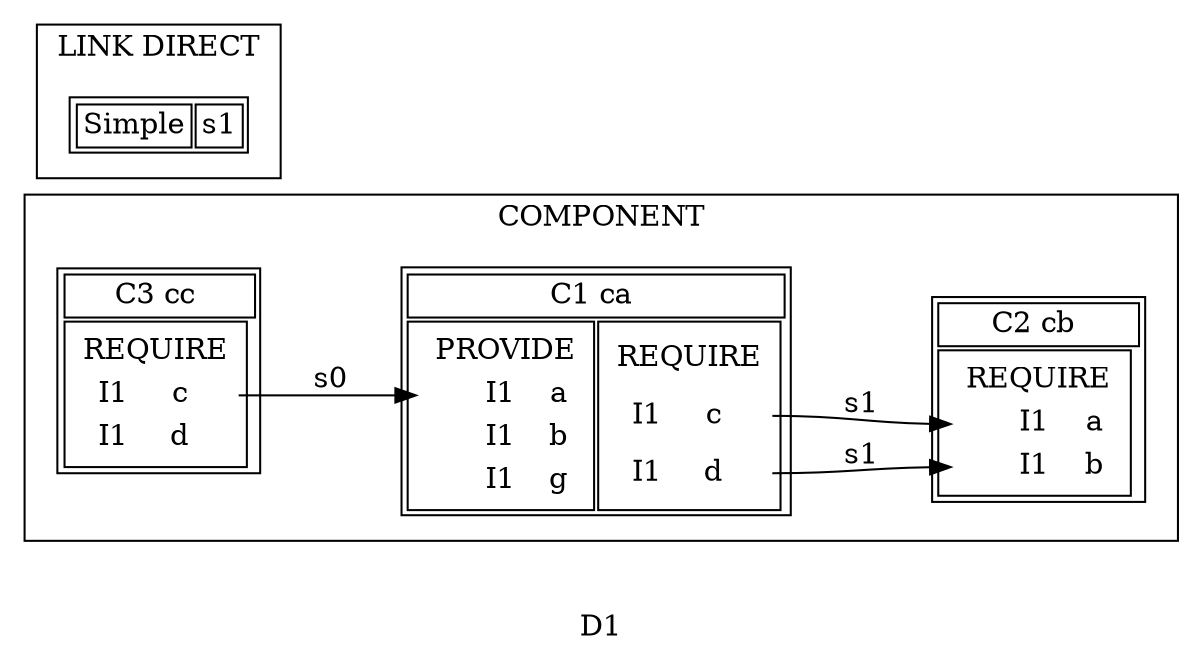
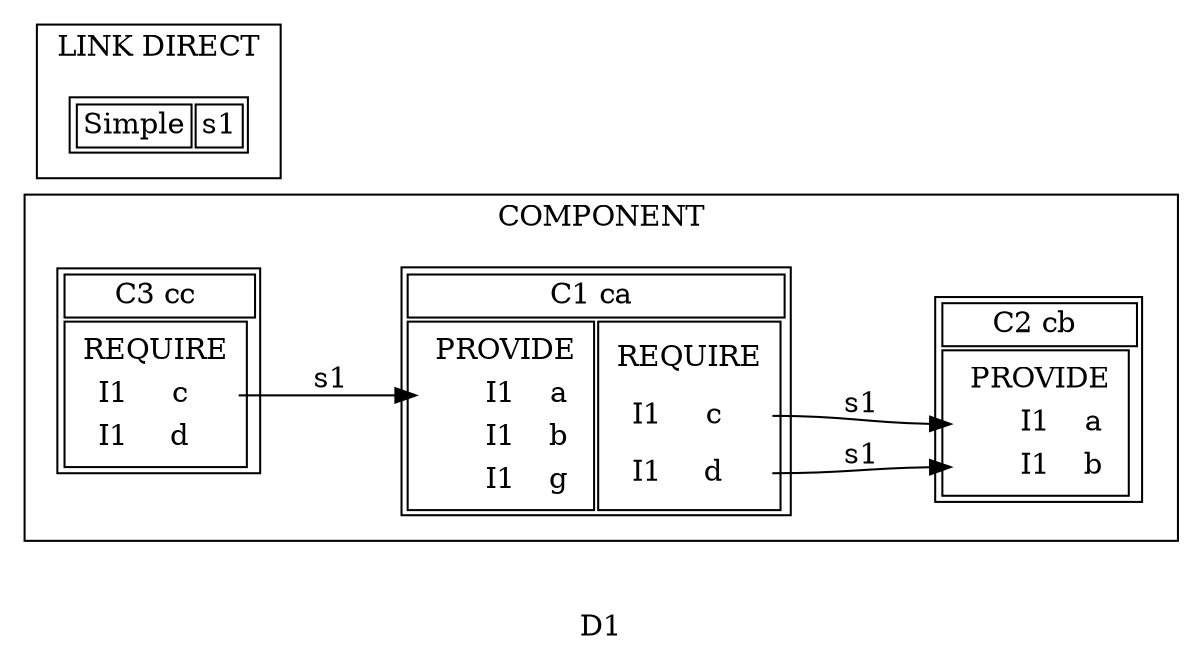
node "C2 cb": text "REQUIRE" -> "PROVIDE"
edge "C3 cc" -> "C1 ca": label "s0" -> "s1"
